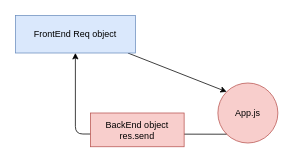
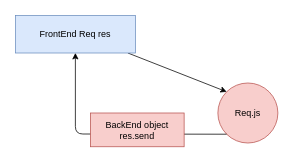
node "FrontEnd Req object": label "FrontEnd Req object" -> "FrontEnd Req res"
node "App.js": label "App.js" -> "Req.js"
